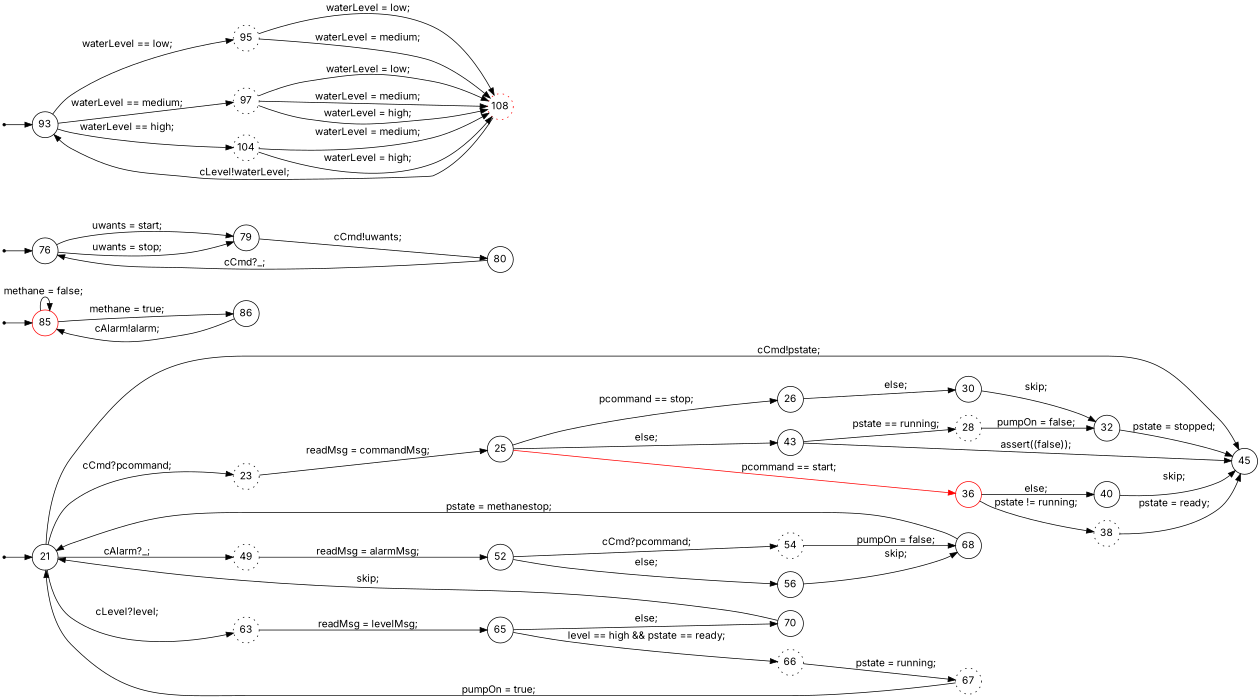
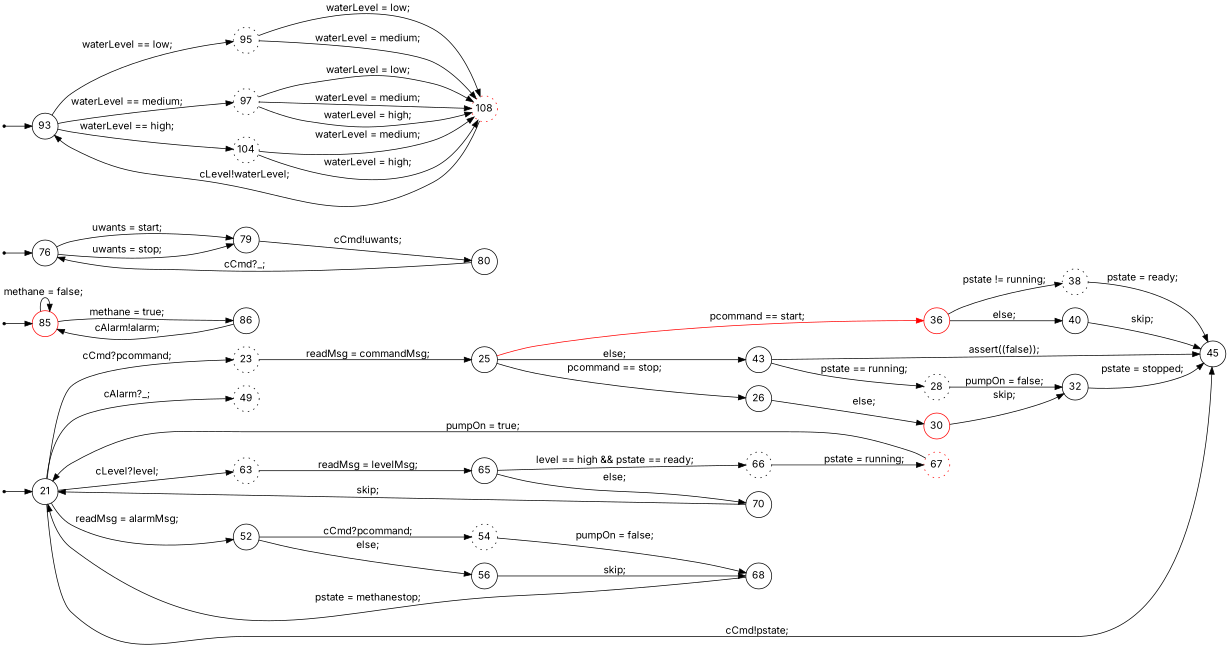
node "30": color black -> red
edge "49" -> "52": now "21" -> "52"
node "67": color black -> red
